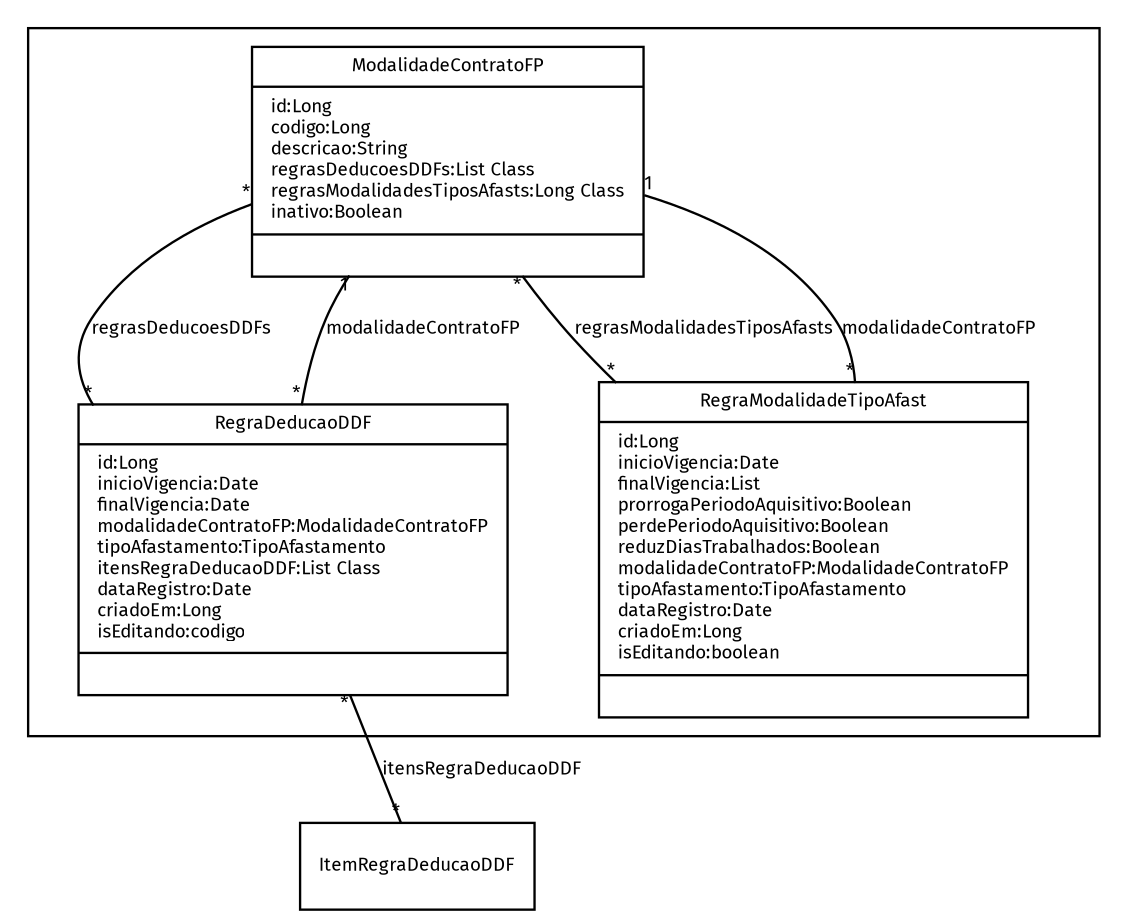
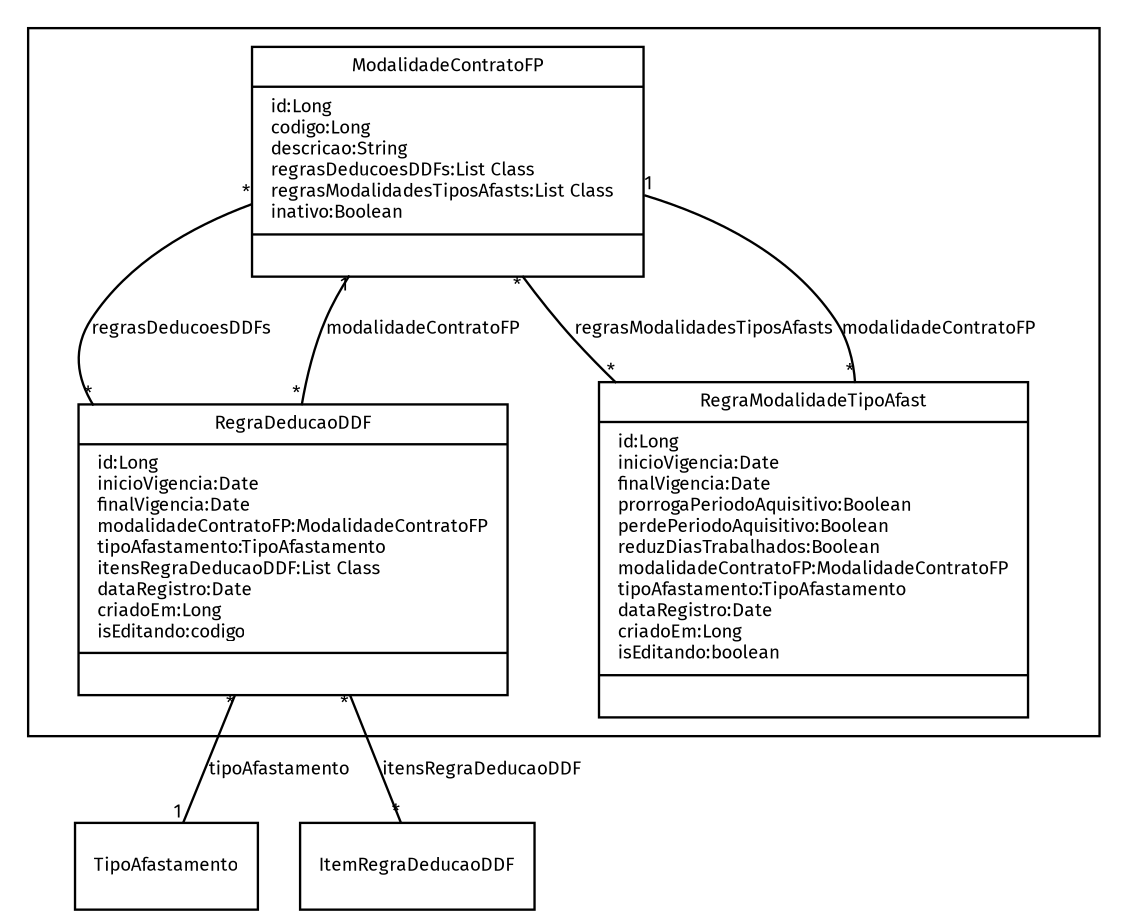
node "ModalidadeContratoFP": text "regrasModalidadesTiposAfasts:Long Class" -> "regrasModalidadesTiposAfasts:List Class"
node "RegraModalidadeTipoAfast": text "finalVigencia:List" -> "finalVigencia:Date"
node "TipoAfastamento": added
